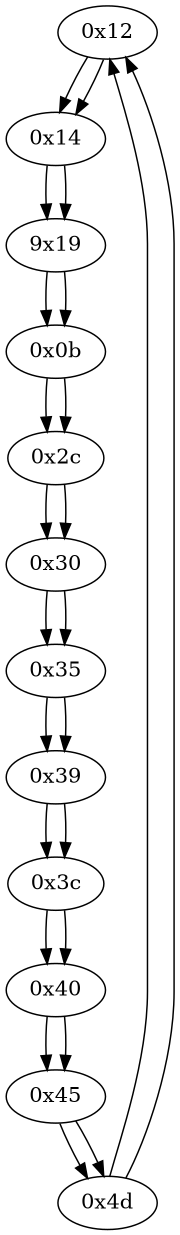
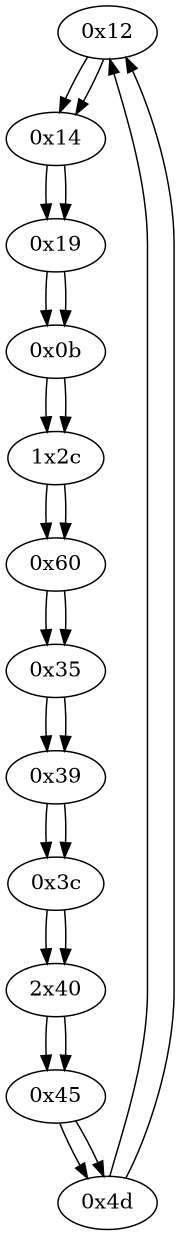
node "9x19": label "9x19" -> "0x19"
node "0x2c": label "0x2c" -> "1x2c"
node "0x30": label "0x30" -> "0x60"
node "0x40": label "0x40" -> "2x40"
